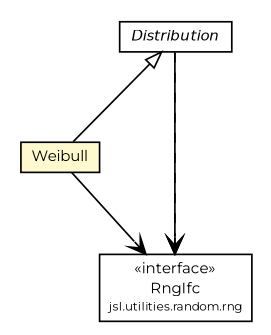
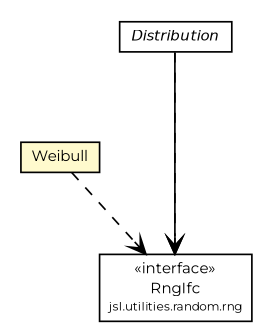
edge "Weibull" -> "Distribution": removed
edge "Weibull" -> "RngIfc": style solid -> dashed
